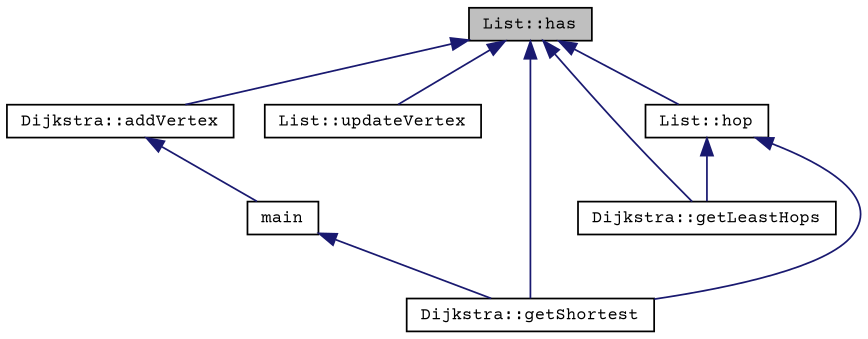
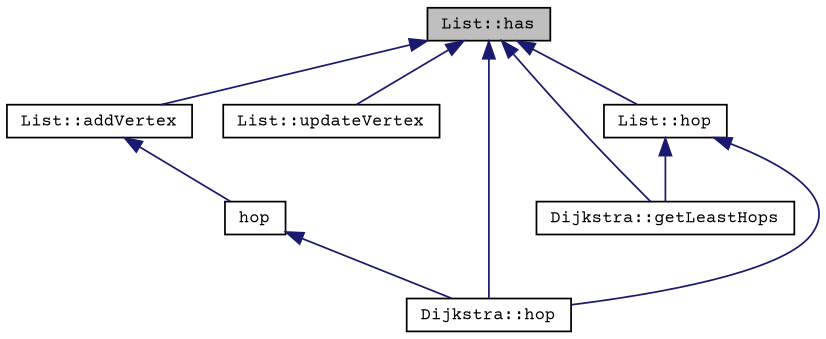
node "Dijkstra::addVertex": label "Dijkstra::addVertex" -> "List::addVertex"
node "main": label "main" -> "hop"
node "Dijkstra::getShortest": label "Dijkstra::getShortest" -> "Dijkstra::hop"
